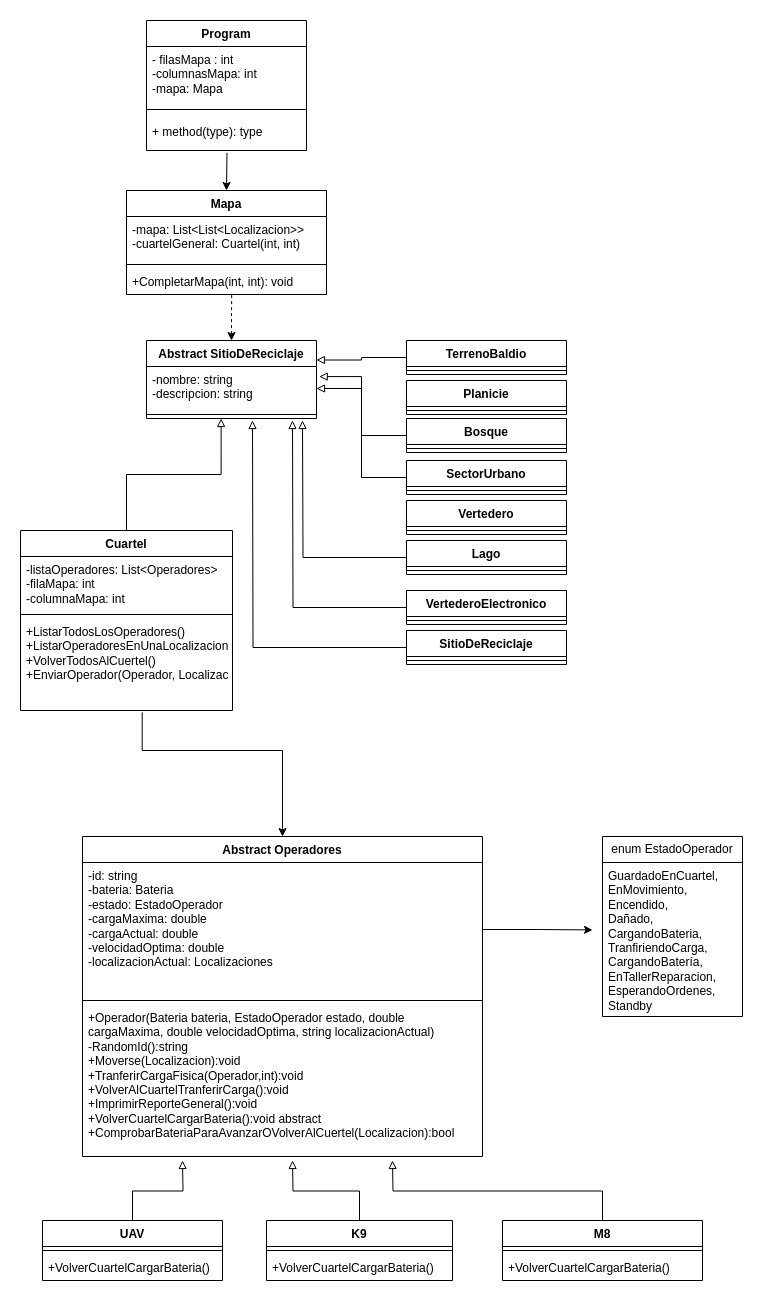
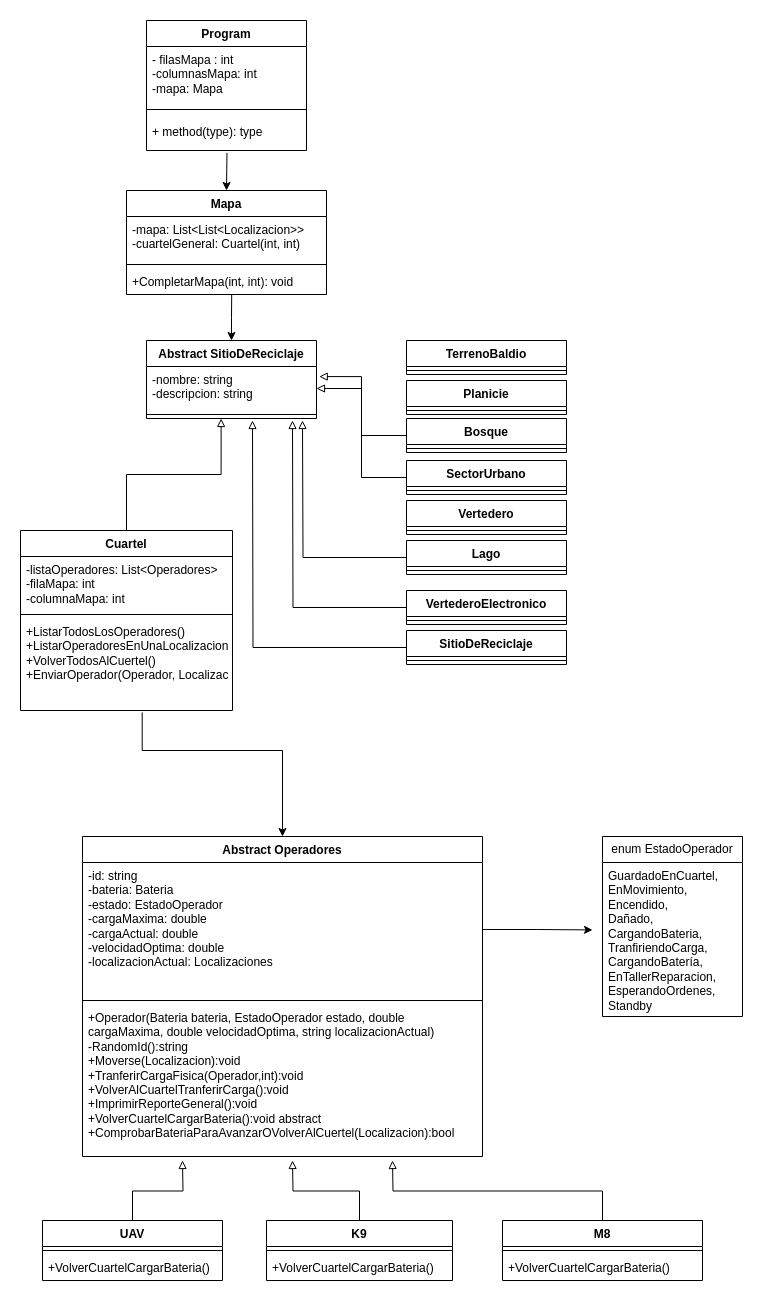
edge "+CompletarMapa(int, int): void" -> "Abstract SitioDeReciclaje": style dashed -> solid
edge "TerrenoBaldio" -> "Abstract SitioDeReciclaje": removed
